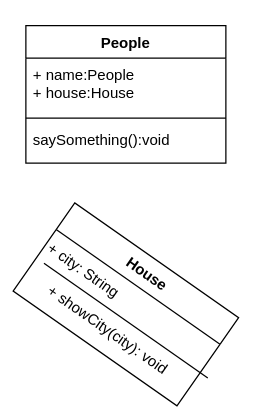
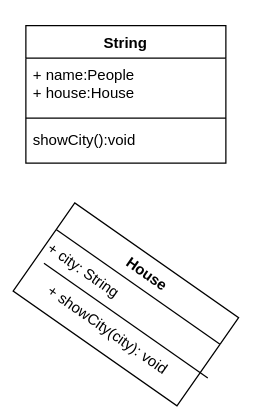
node "People": label "People" -> "String"
node "saySomething():void": label "saySomething():void" -> "showCity():void"
